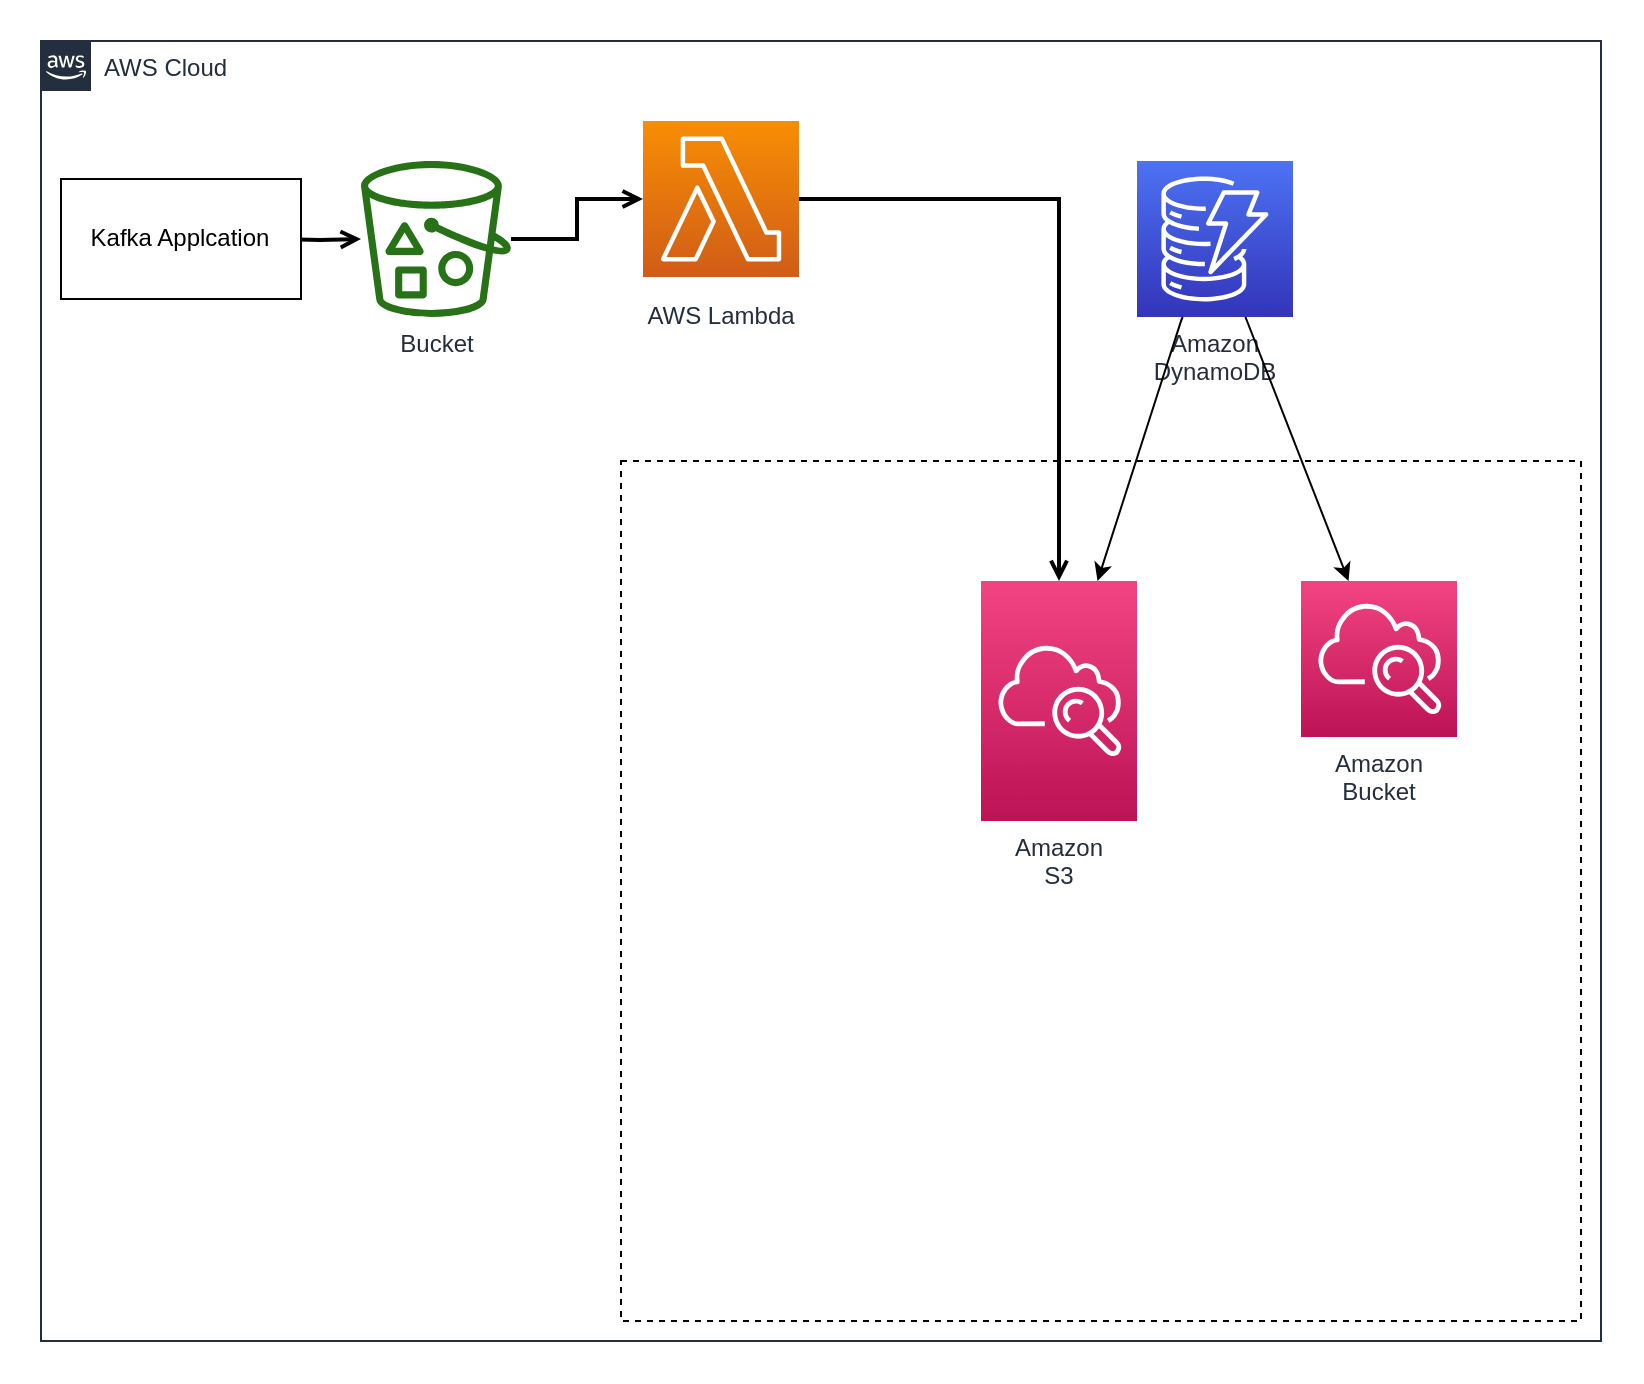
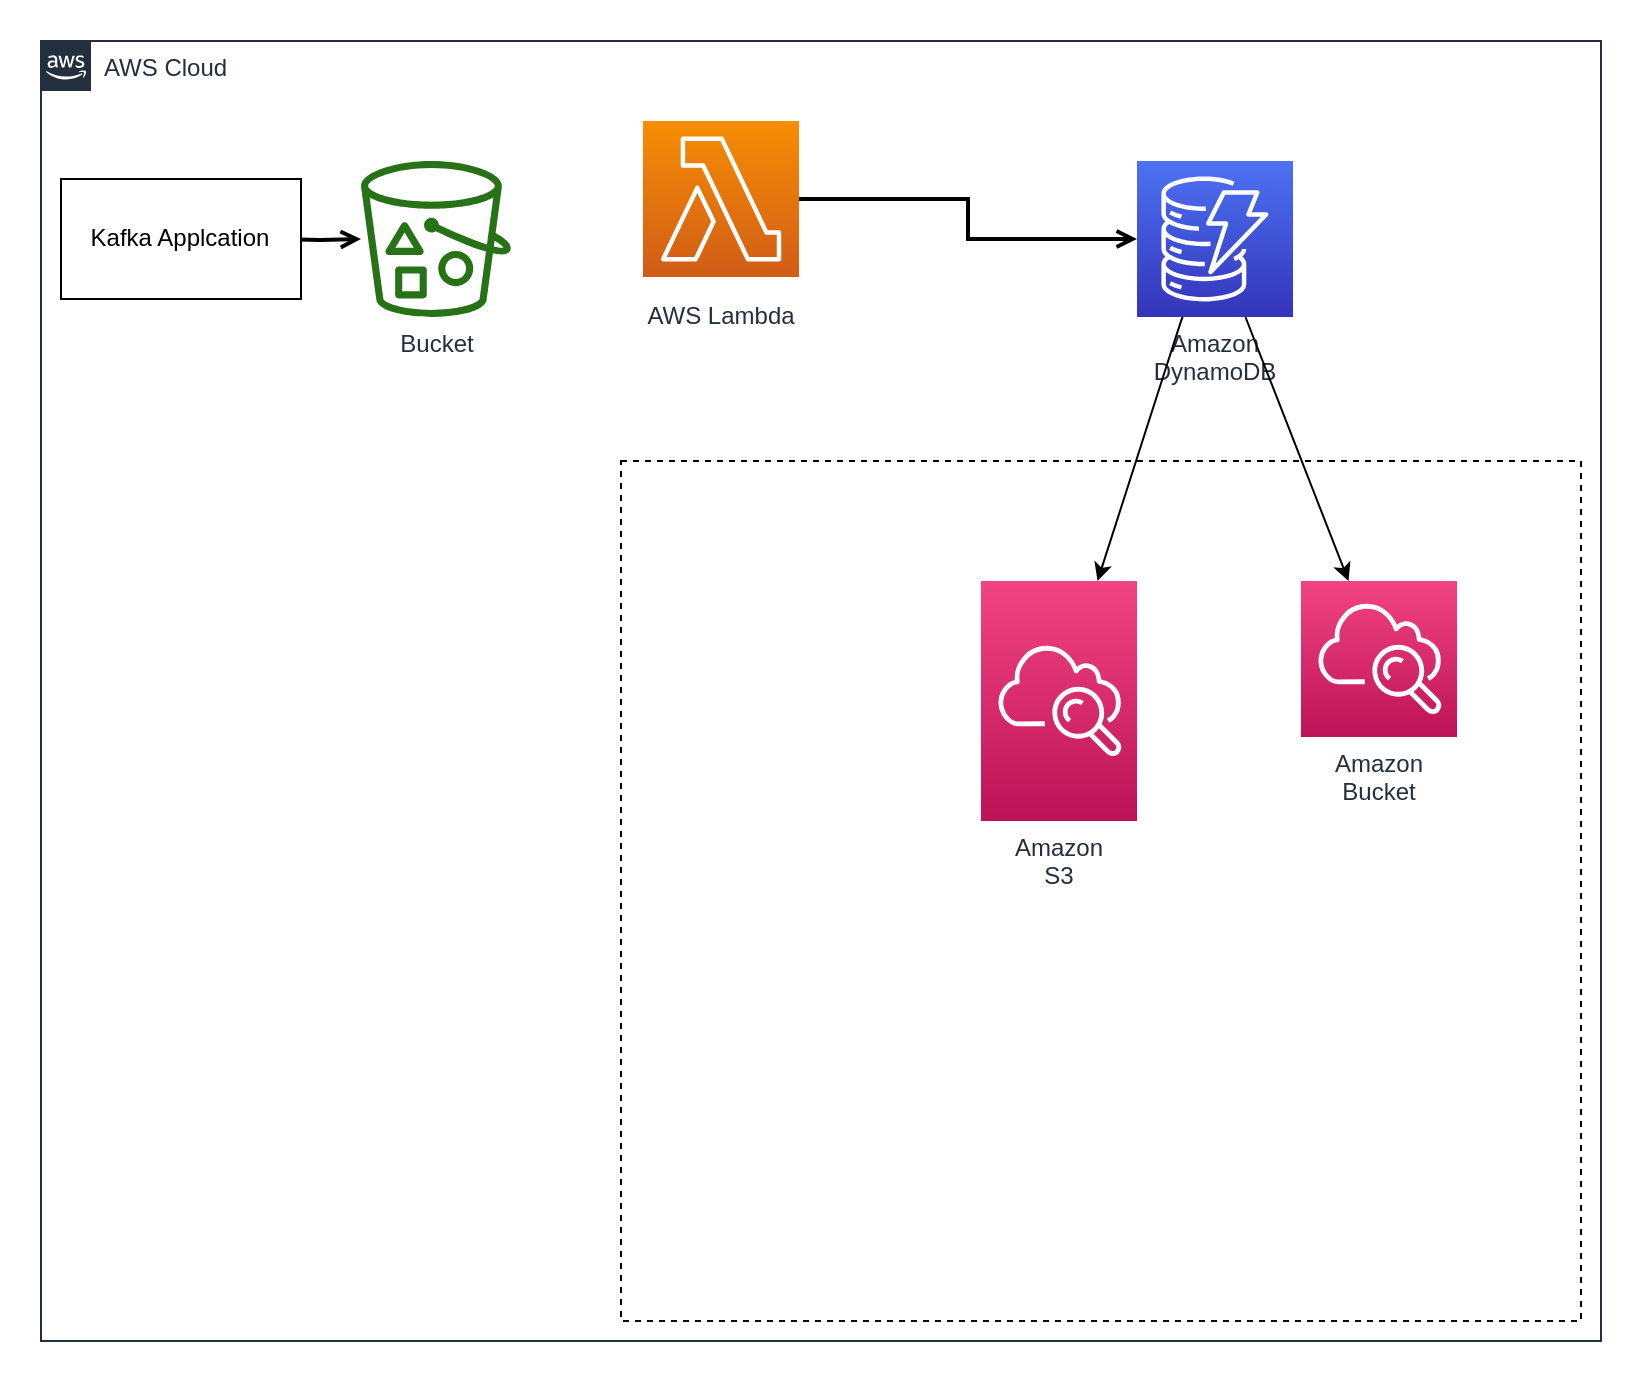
edge "Bucket" -> "AWS Lambda": removed
edge "AWS Lambda" -> "Amazon S3": now "AWS Lambda" -> "Amazon DynamoDB"
